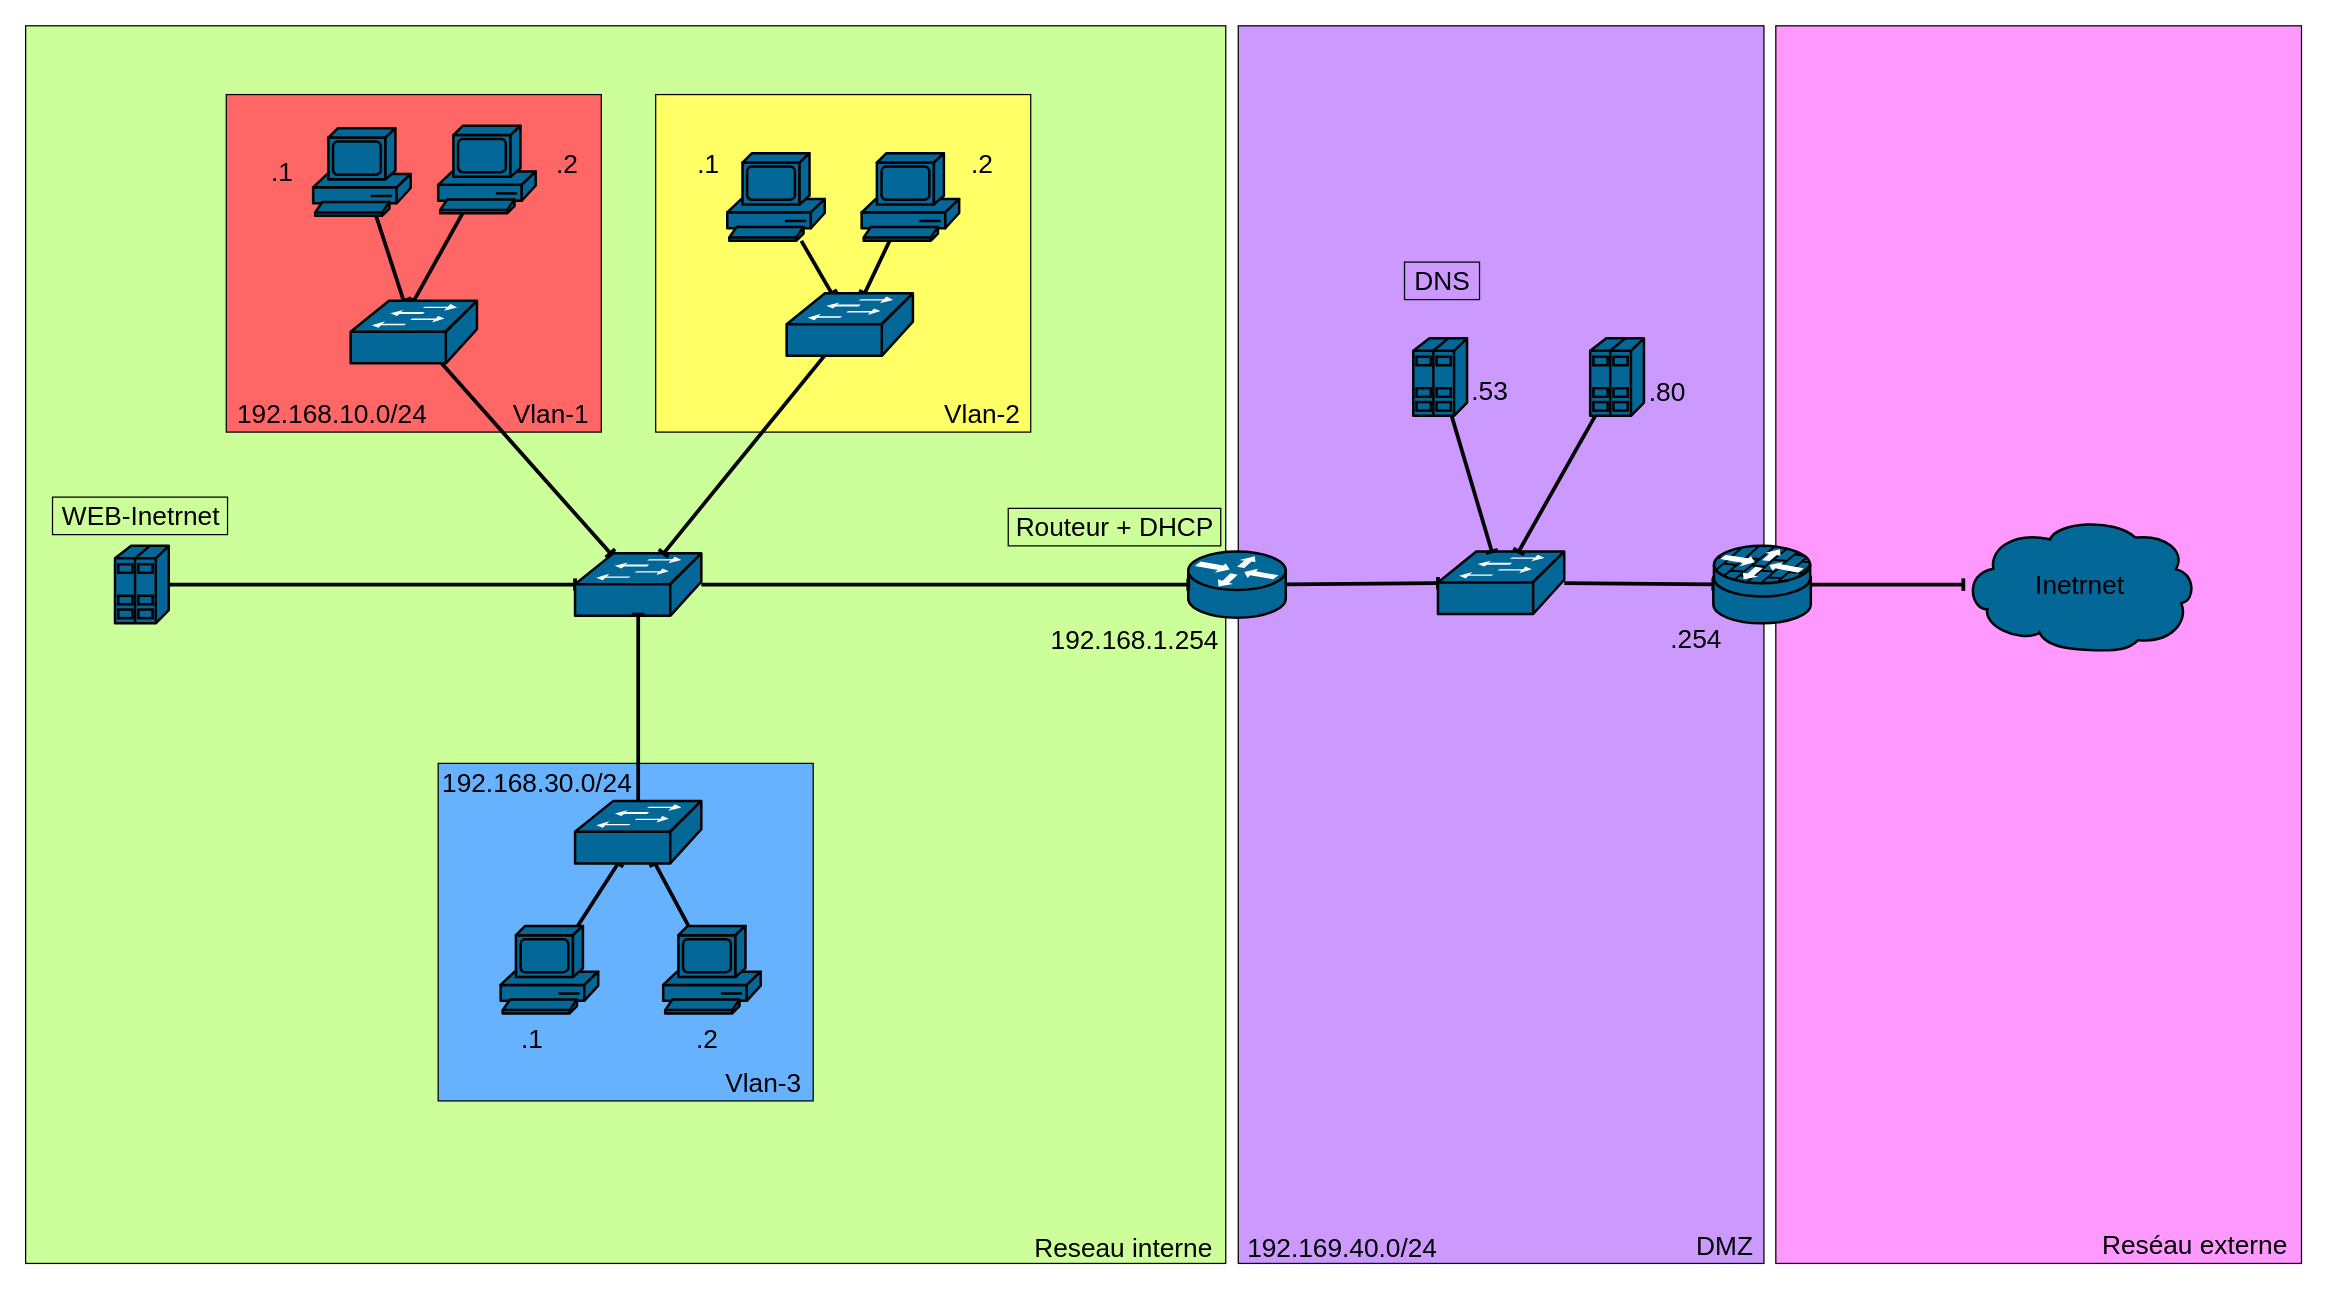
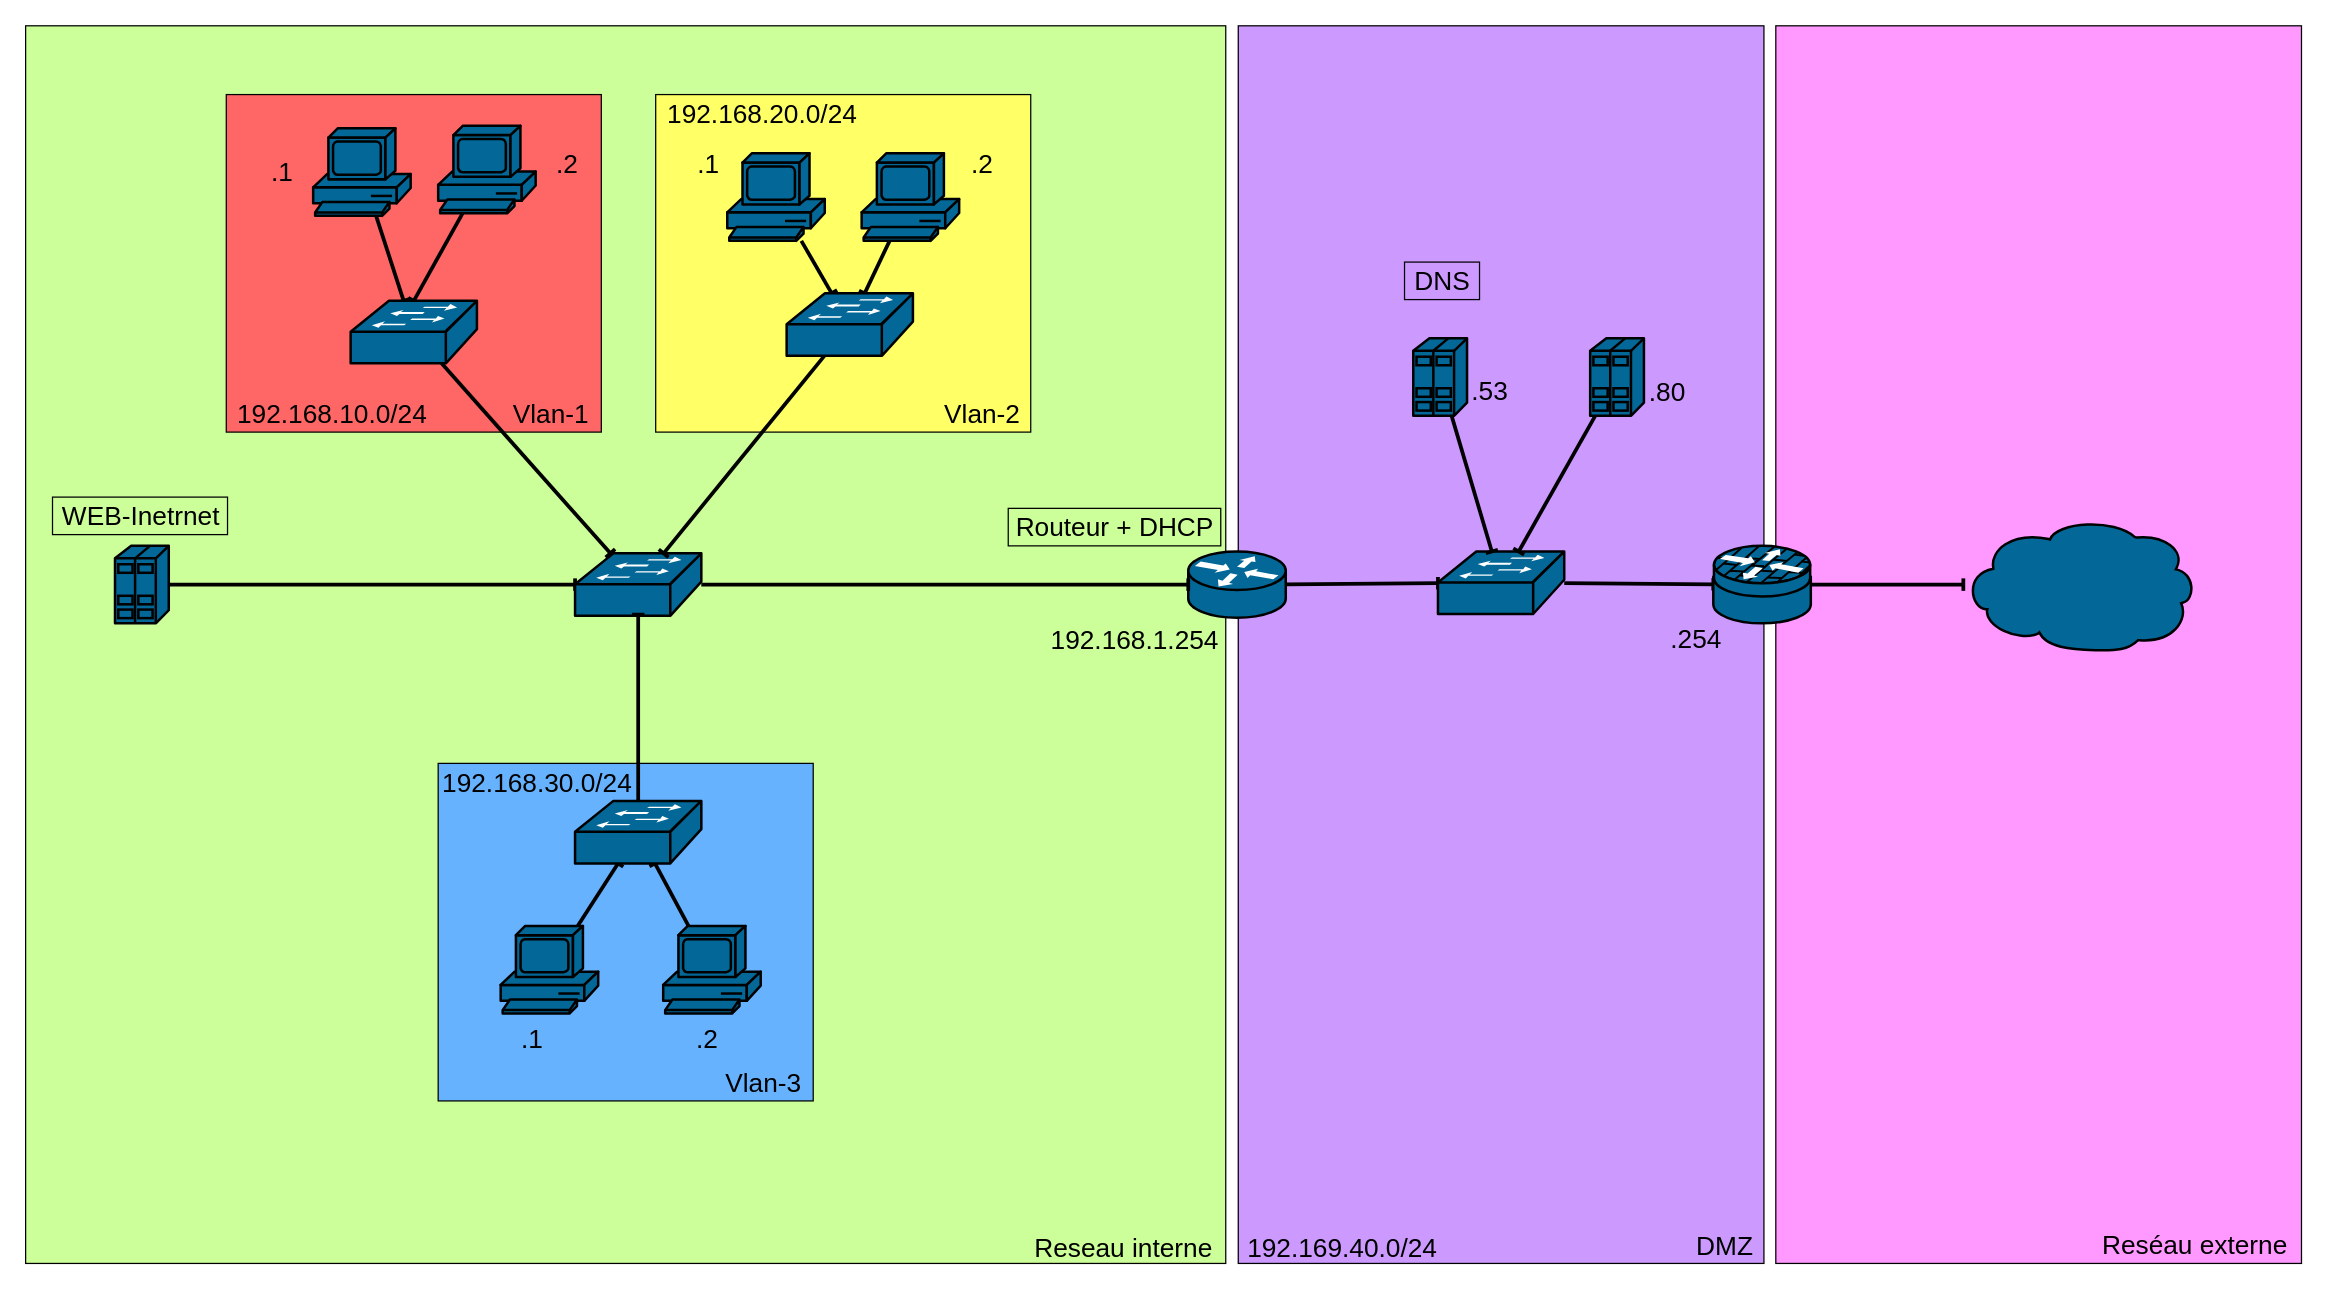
node "192.168.20.0/24": added
node "Inetrnet": removed
